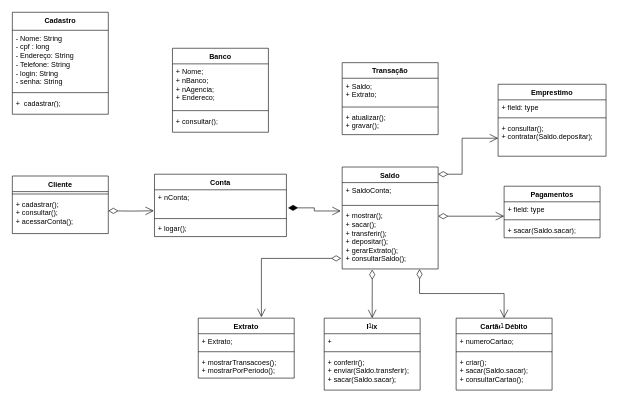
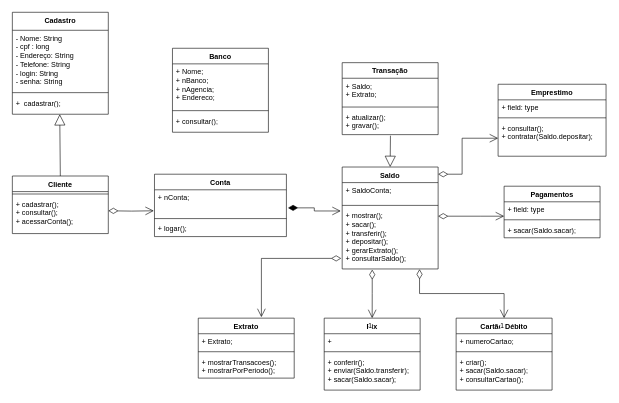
edge "+ atualizar(); + gravar();" -> "Saldo": added
edge "Cliente" -> "+ cadastrar();": added
